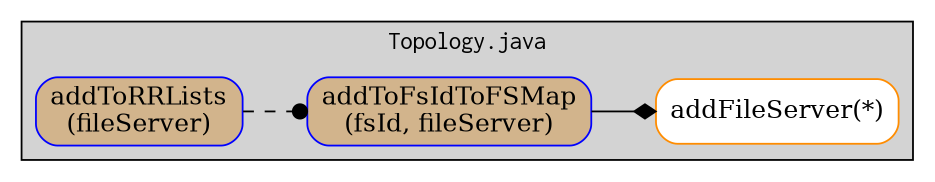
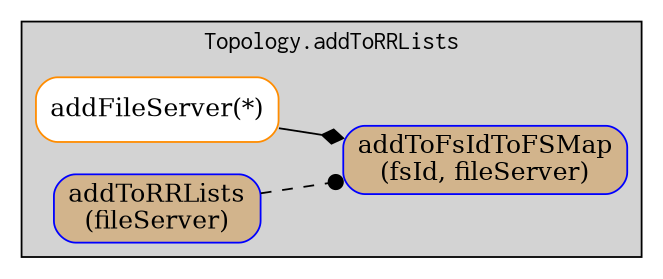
cluster "Topology.java": label "Topology.java" -> "Topology.addToRRLists"
edge "addToFsIdToFSMap (fsId, fileServer)" -> "addFileServer(*)": reversed
